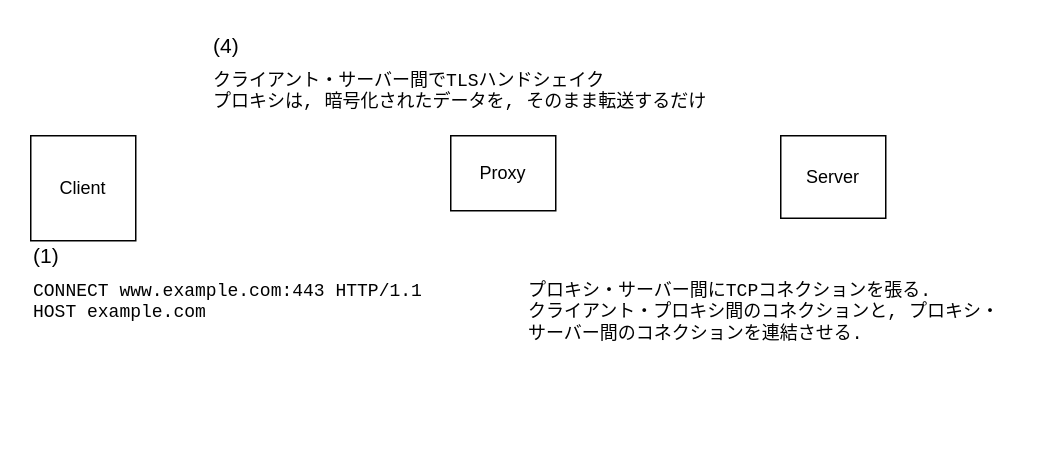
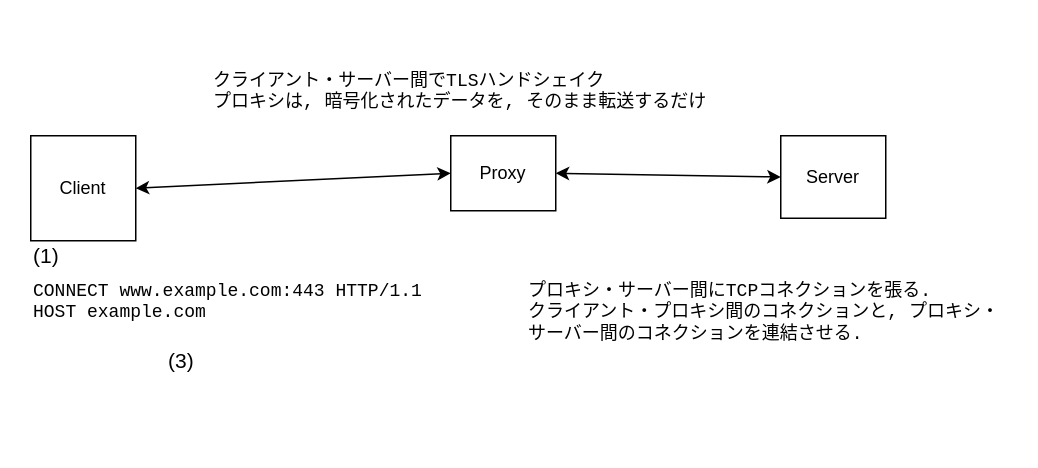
node "(4)": removed
edge "Proxy" -- "Server": added
edge "Proxy" -- "Client": added
node "(3)": added
